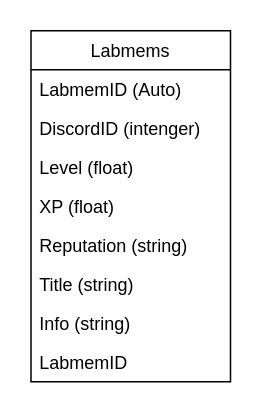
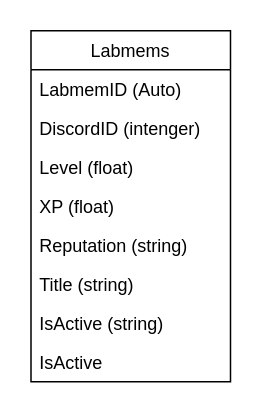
node "Info (string)": label "Info (string)" -> "IsActive (string)"
node "LabmemID": label "LabmemID" -> "IsActive"
